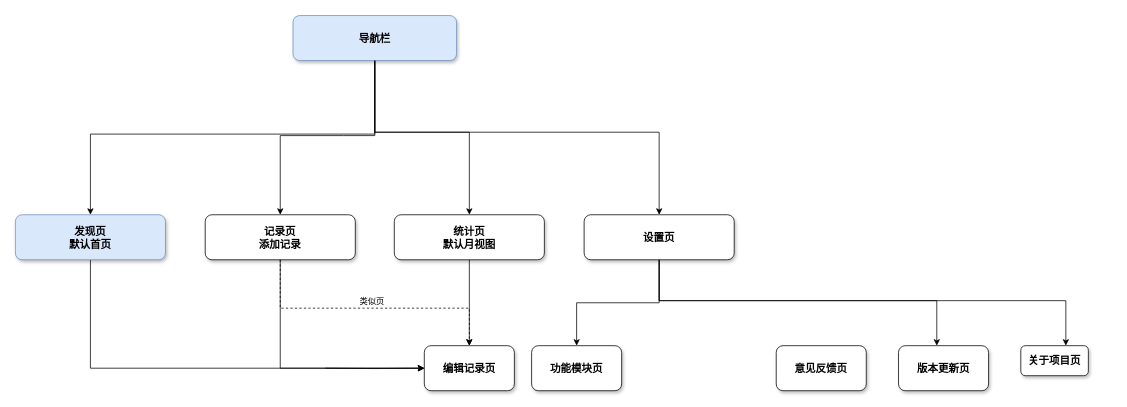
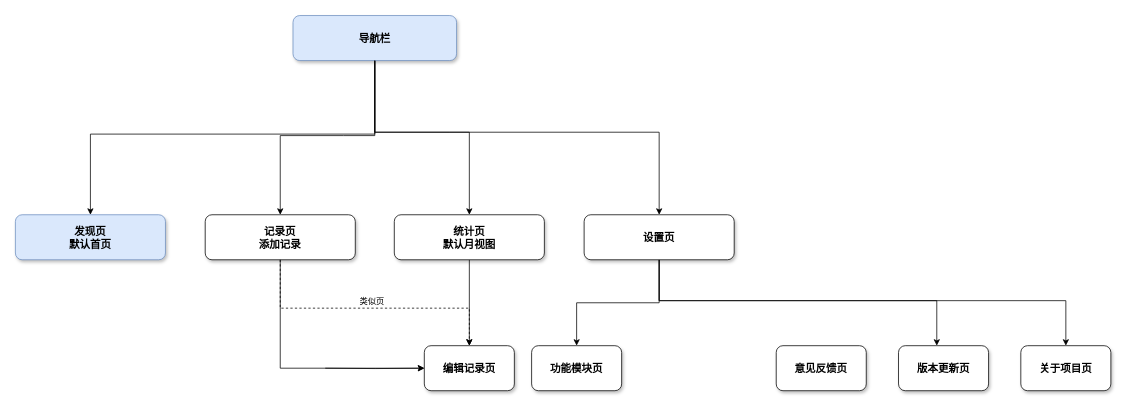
node "关于项目页": size 68x30 -> 90x45
edge "发现页 默认首页" -> "编辑记录页": removed
